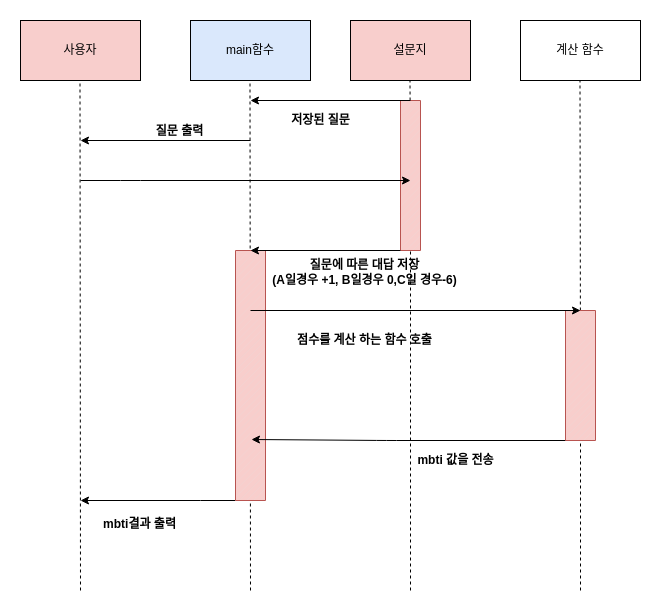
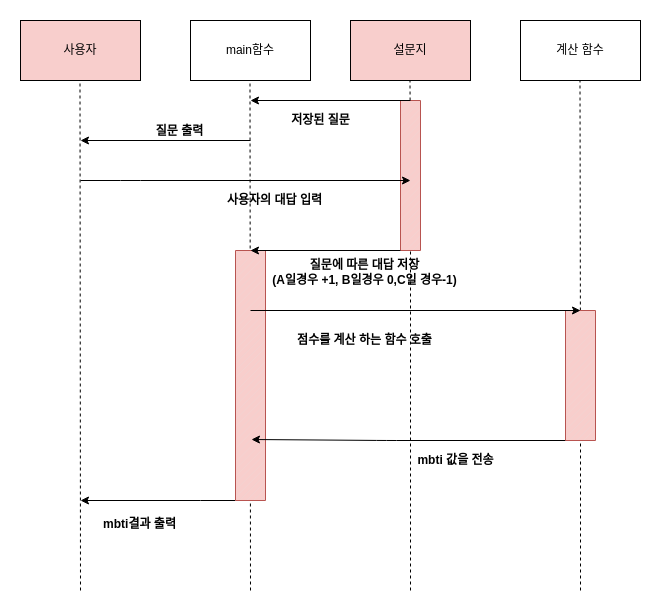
node "main함수": fillcolor #dae8fc -> #ffffff
node "사용자의 대답 입력": added
node "질문에 따른 대답 저장 (A일경우 +1, B일경우 0,C일 경우-6)": label "질문에 따른 대답 저장 (A일경우 +1, B일경우 0,C일 경우-6)" -> "질문에 따른 대답 저장 (A일경우 +1, B일경우 0,C일 경우-1)"
